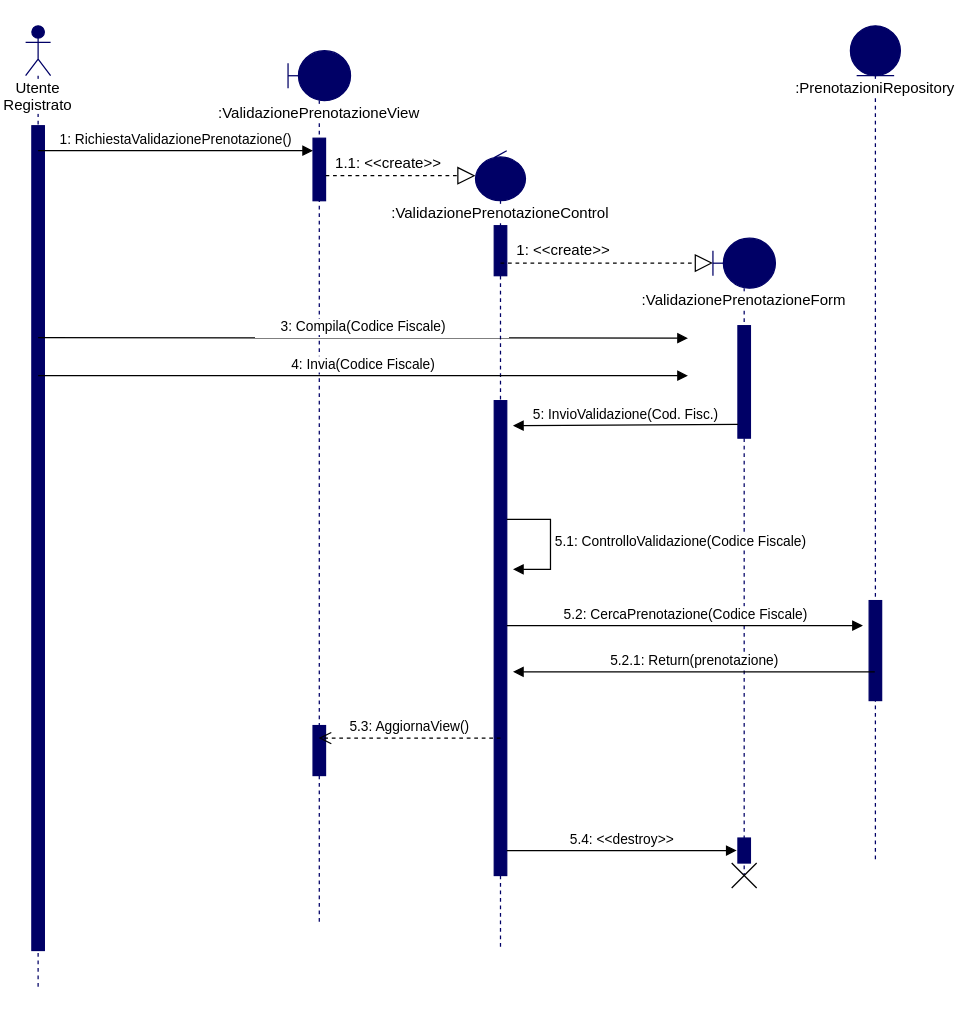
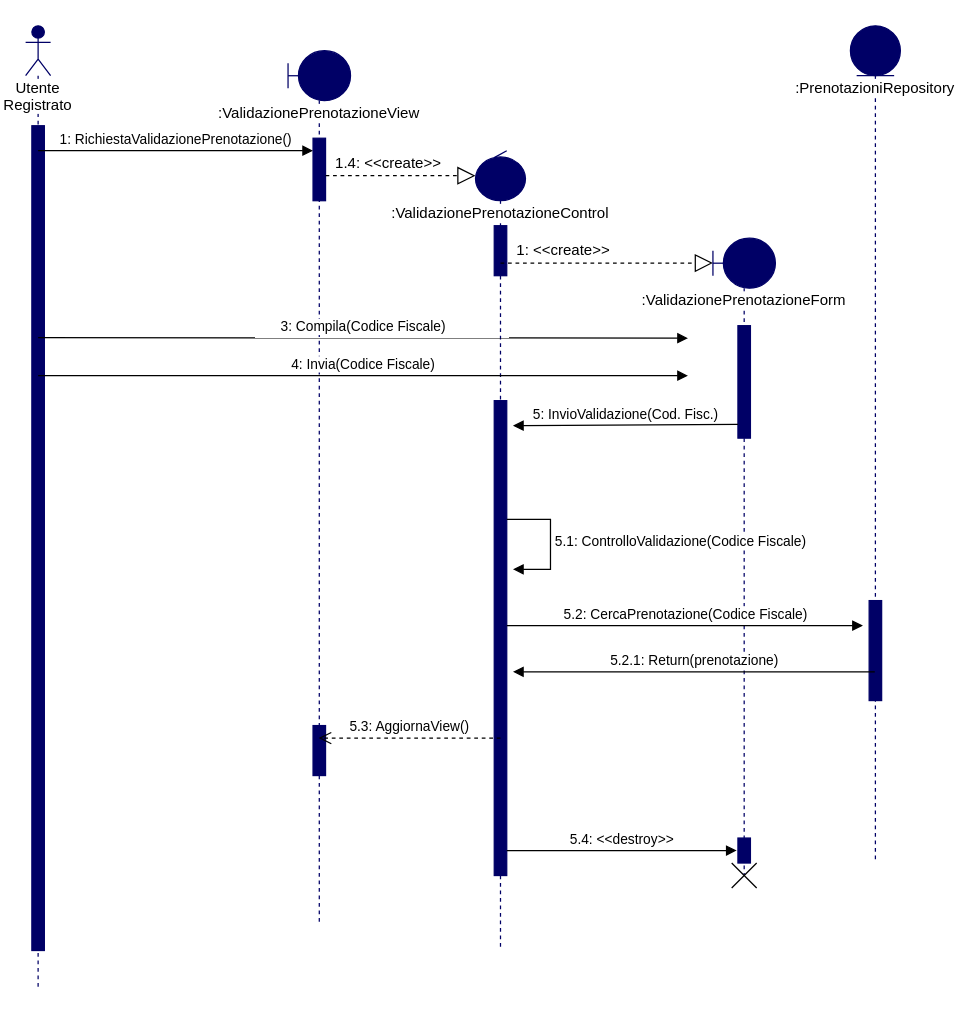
node "1.1: <<create>>": label "1.1: <<create>>" -> "1.4: <<create>>"
